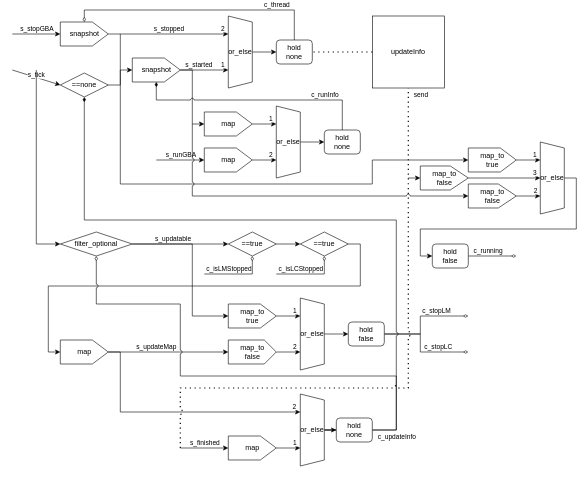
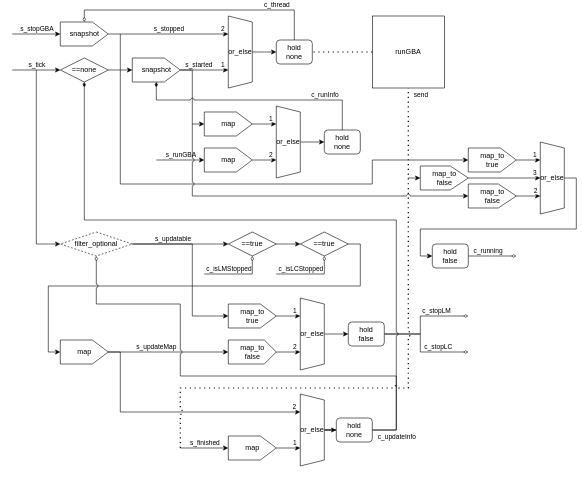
node "updateInfo": label "updateInfo" -> "runGBA"
node "==none": moved (84, 85) -> (84, 70)
node "filter_optional": style solid -> dashed
